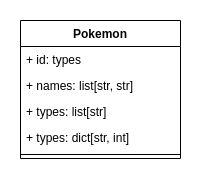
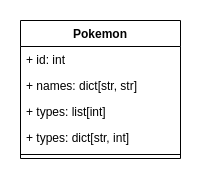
node "+ id: types": label "+ id: types" -> "+ id: int"
node "+ names: list[str, str]": label "+ names: list[str, str]" -> "+ names: dict[str, str]"
node "+ types: list[str]": label "+ types: list[str]" -> "+ types: list[int]"
